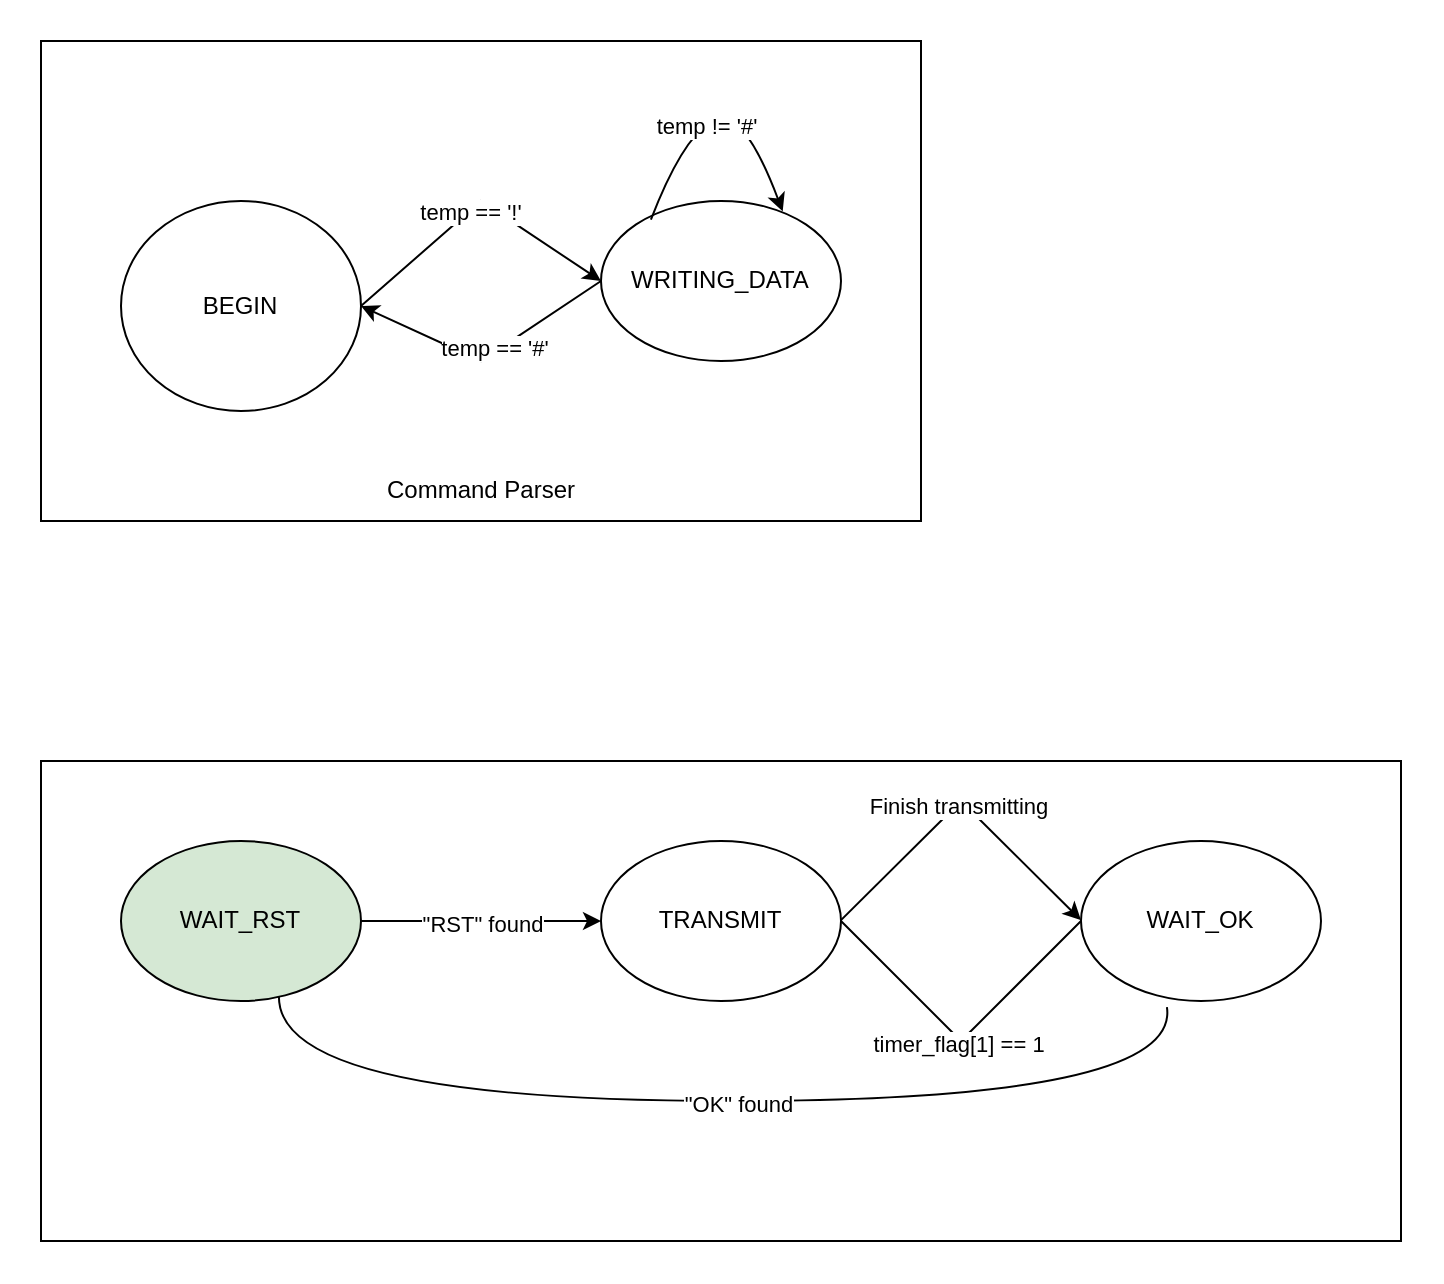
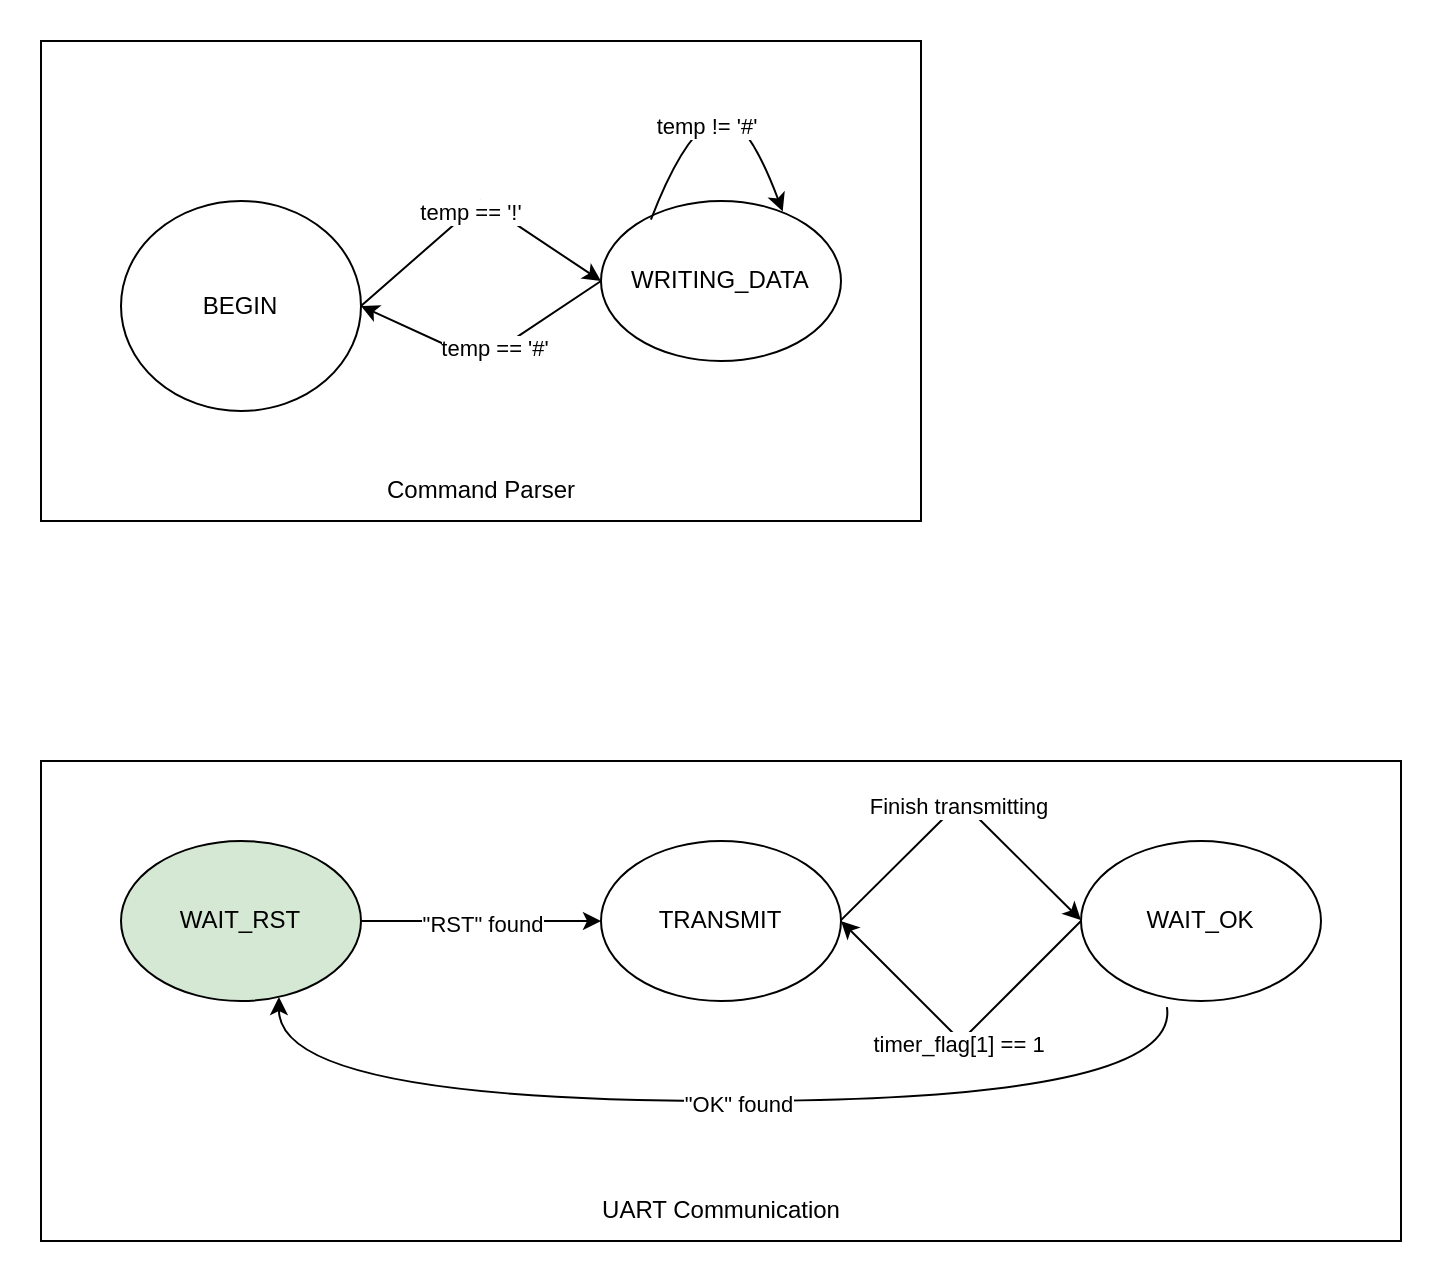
edge "TRANSMIT" -- "WAIT_OK": arrowhead none -> classic
edge "WAIT_RST" -- "WAIT_OK": arrowhead none -> classic
node "UART Communication": added
